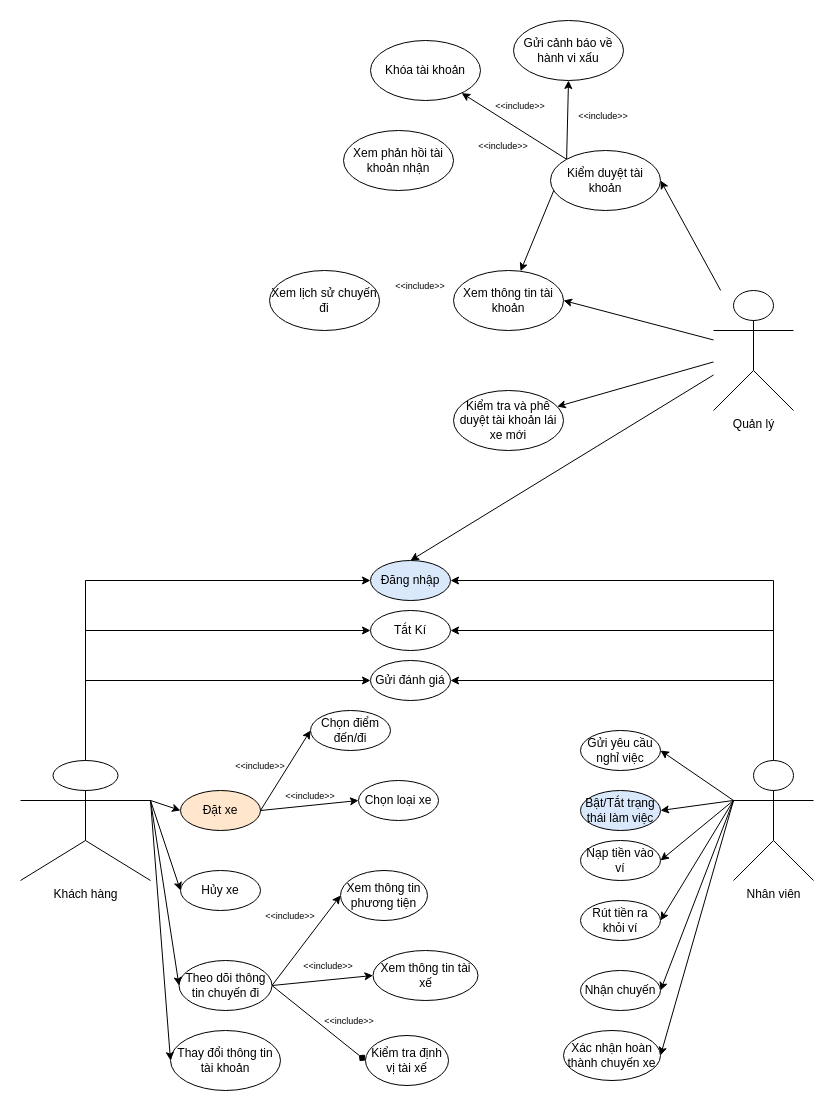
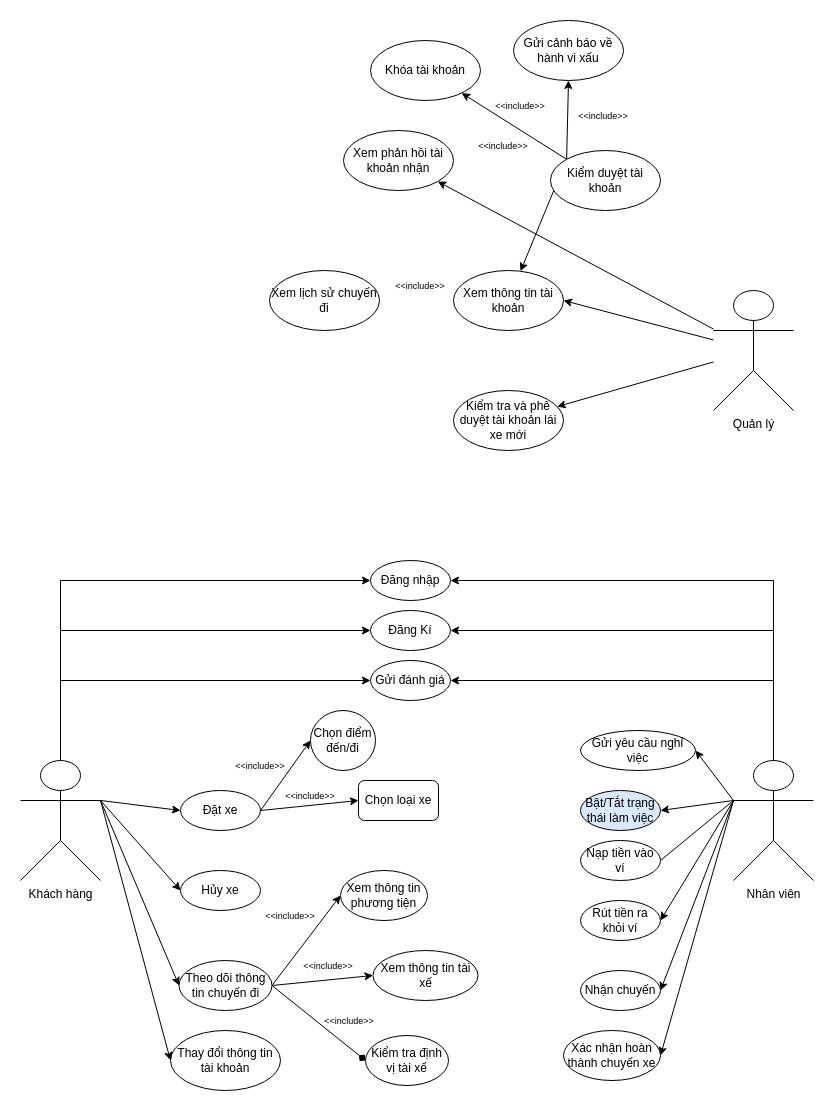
edge "Quản lý" -> "Kiểm duyệt tài khoản": now "Quản lý" -> "Xem phản hồi tài khoản nhận"
edge "Quản lý" -> "Đăng nhập": removed
node "Đăng nhập": fillcolor #dae8fc -> #ffffff
node "Tắt Kí": label "Tắt Kí" -> "Đăng Kí"
node "Chọn điểm đến/đi": size 80x40 -> 65x60
node "Gửi yêu cầu nghỉ việc": size 80x40 -> 115x40
node "Chọn loại xe": shape ellipse -> rounded rectangle
node "Đặt xe": fillcolor #ffe6cc -> #ffffff
node "Khách hàng": size 130x120 -> 80x120
edge "Nhân viên" -> "Nạp tiền vào ví": arrowhead classic -> none
